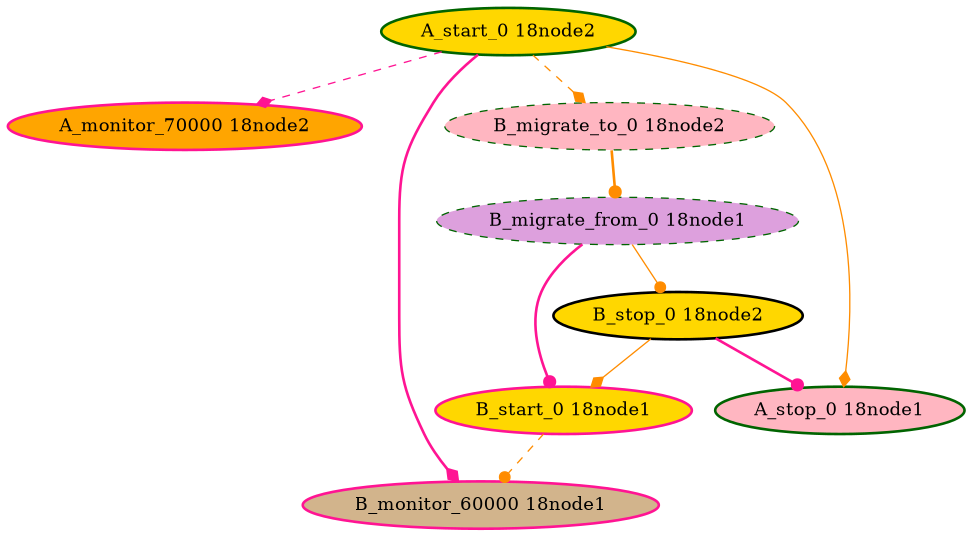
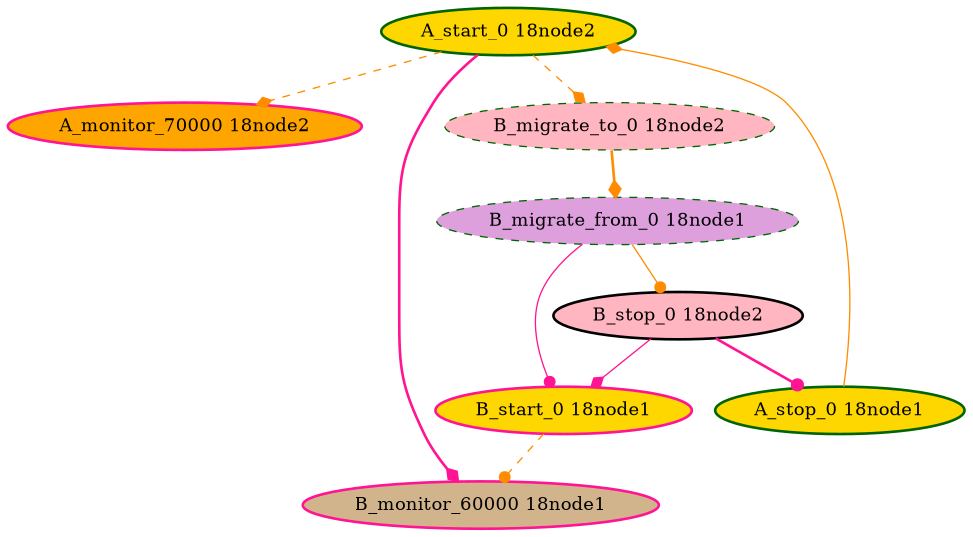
edge "A_start_0 18node2" -> "A_monitor_70000 18node2": color deeppink -> darkorange
edge "A_start_0 18node2" -> "A_stop_0 18node1": reversed
edge "B_migrate_to_0 18node2" -> "B_migrate_from_0 18node1": arrowhead dot -> diamond
edge "B_migrate_from_0 18node1" -> "B_start_0 18node1": style bold -> solid
node "B_stop_0 18node2": fillcolor gold -> lightpink
edge "B_stop_0 18node2" -> "B_start_0 18node1": color darkorange -> deeppink
node "A_stop_0 18node1": fillcolor lightpink -> gold
